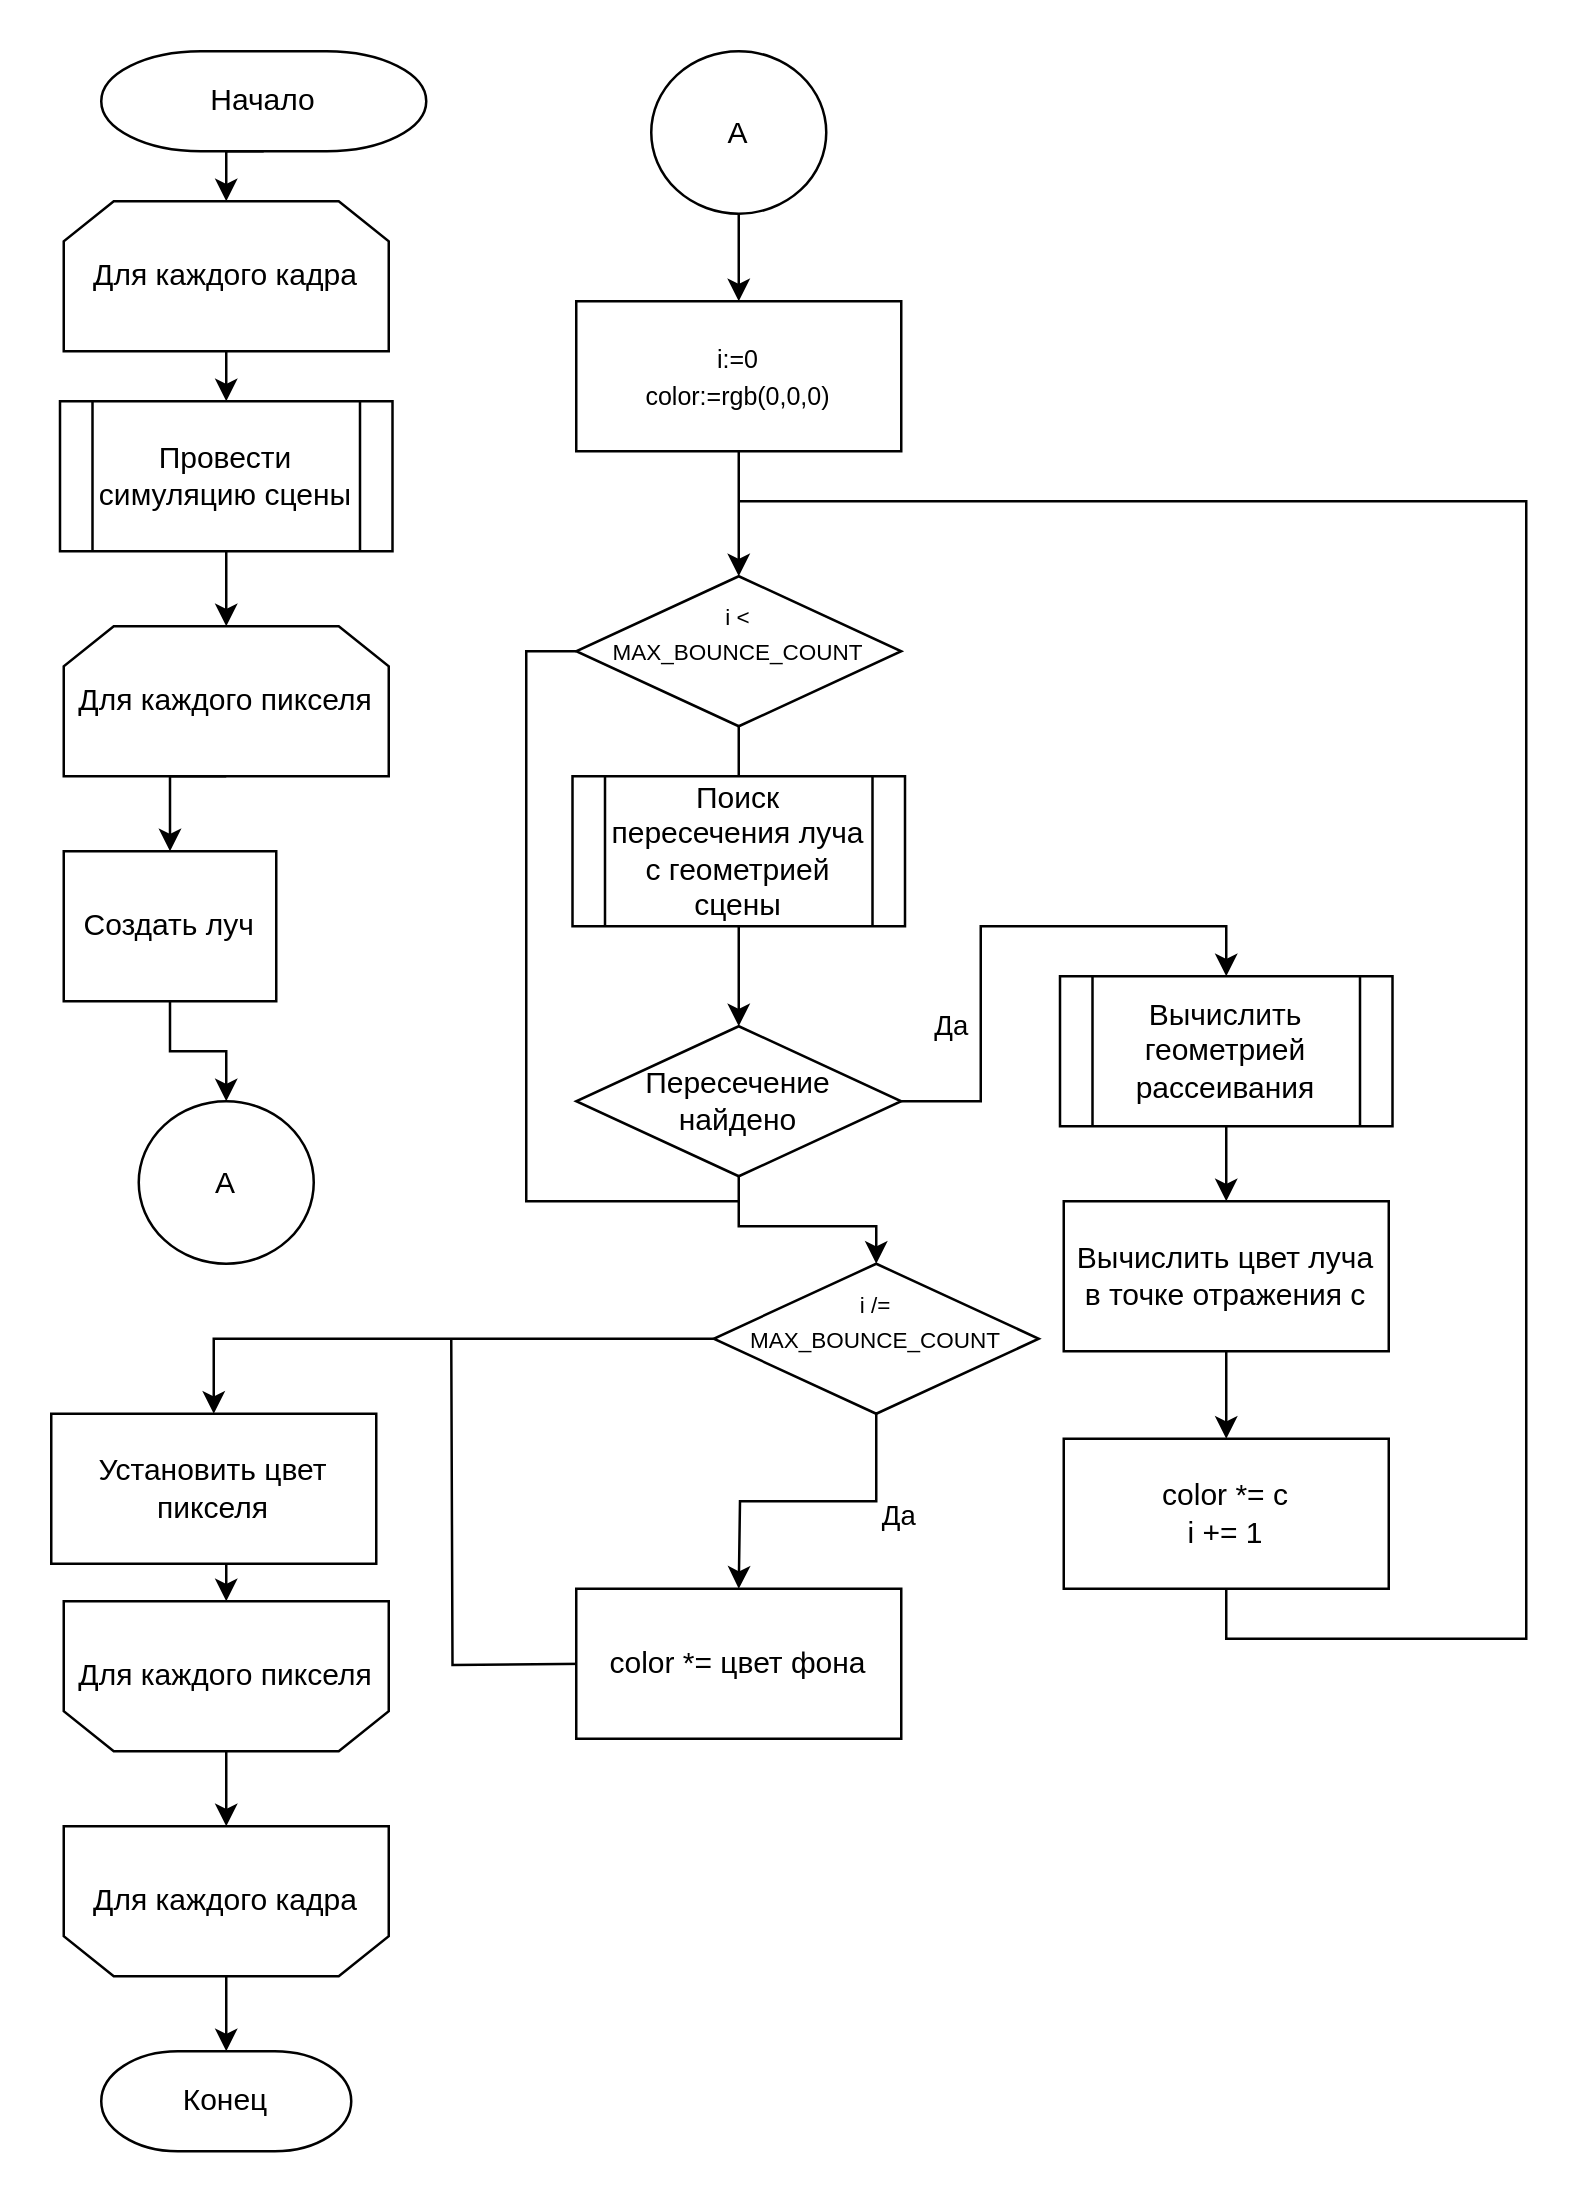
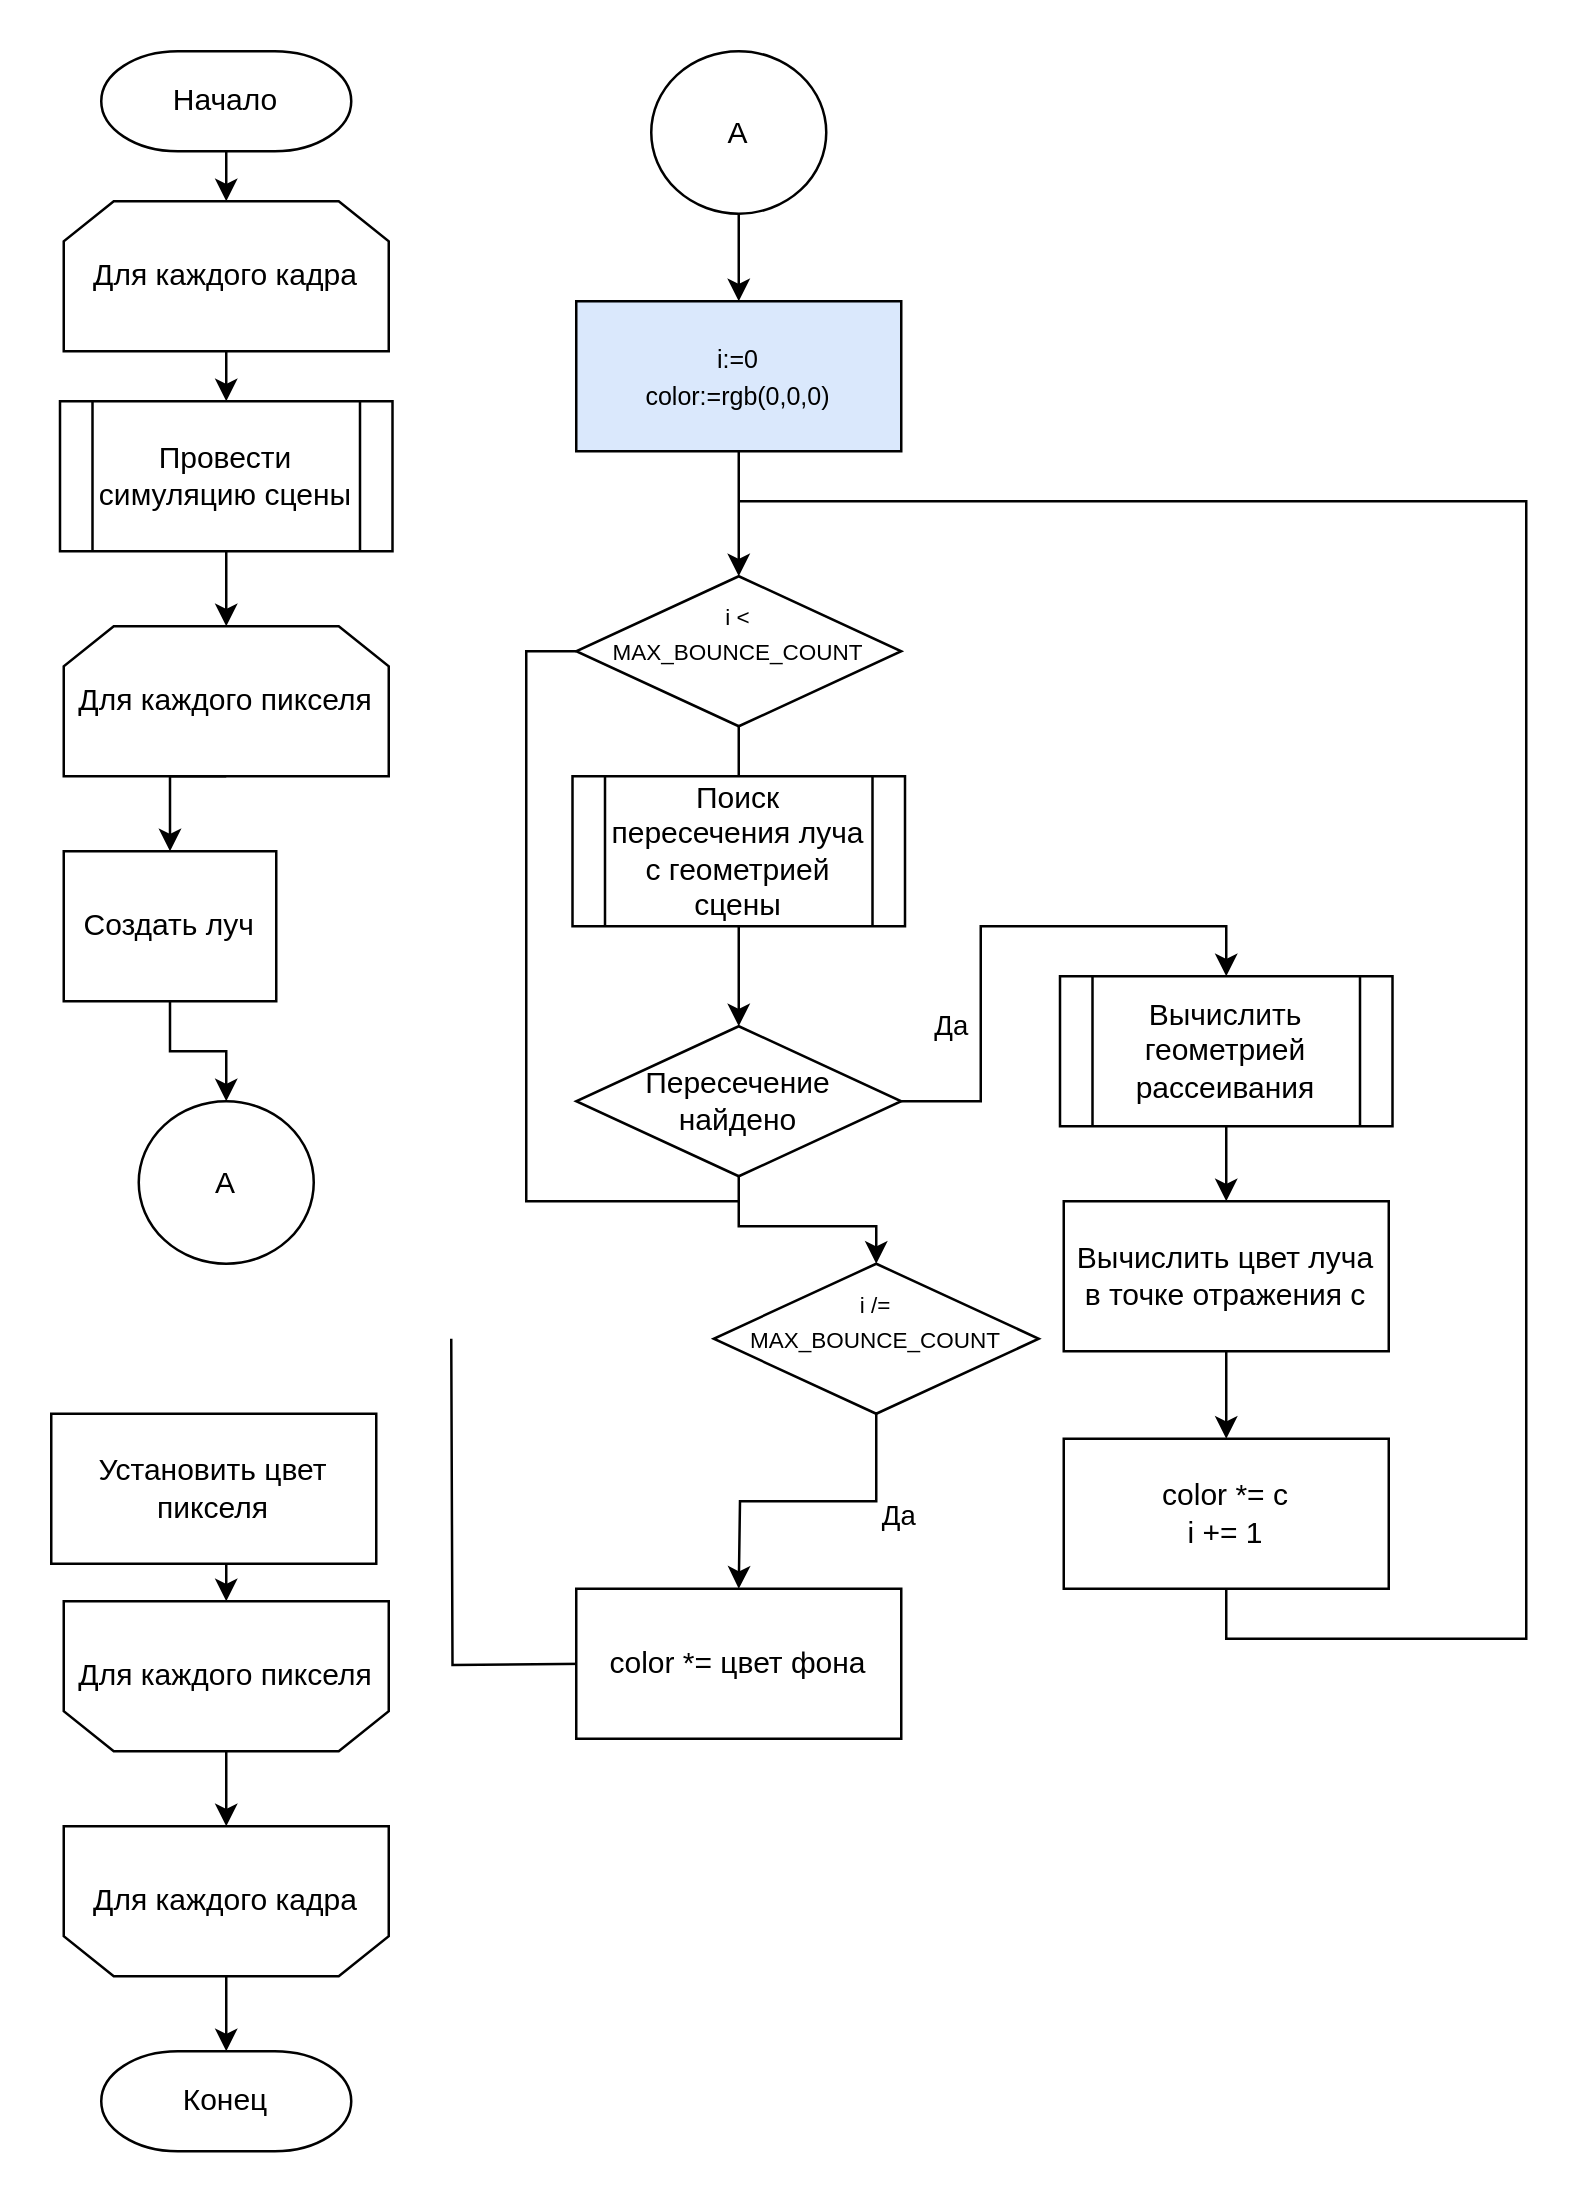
node "Начало": size 325x100 -> 250x100
node "i:=0color:=rgb(0,0,0)": fillcolor #ffffff -> #dae8fc
edge "i /=MAX_BOUNCE_COUNT" -> "Установить цвет пикселя": removed
